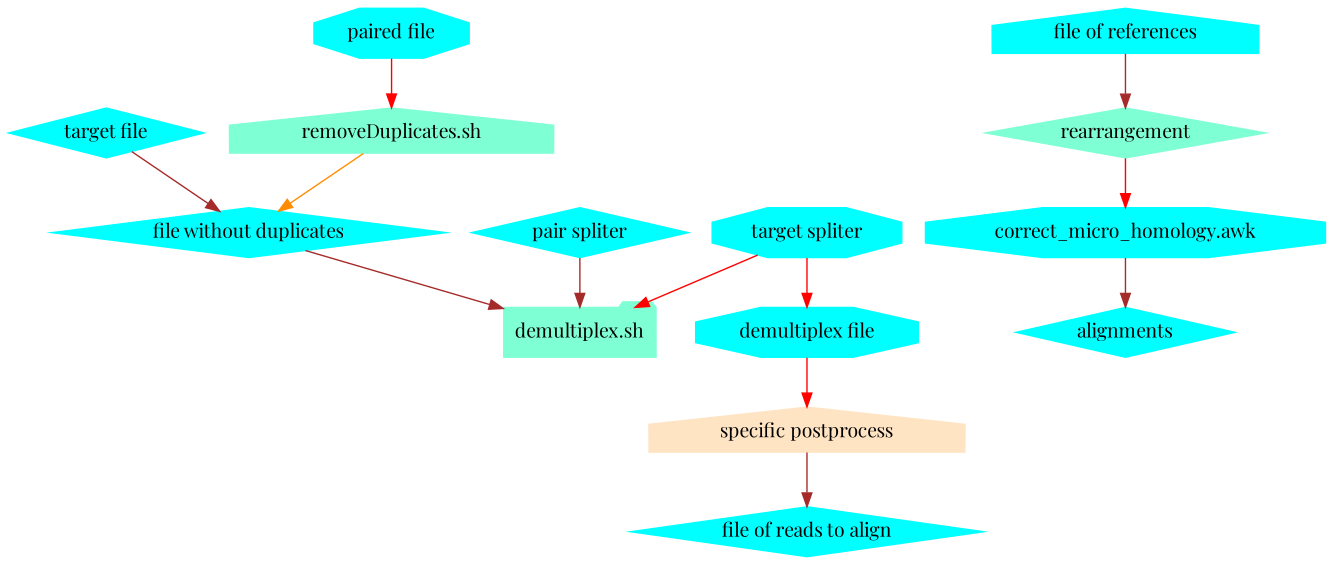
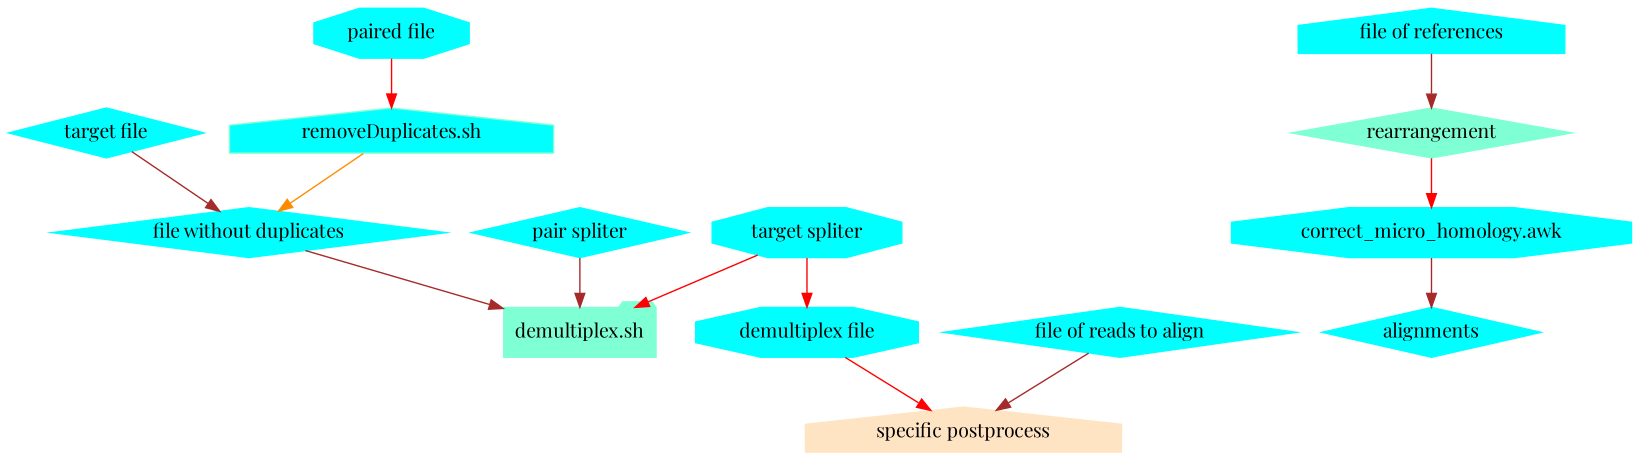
node "removeDuplicates.sh": fillcolor aquamarine -> aqua
edge "specific postprocess" -> "file of reads to align": reversed
